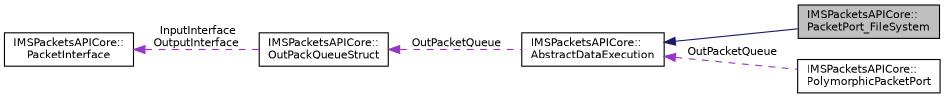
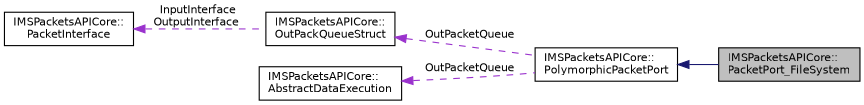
edge "IMSPacketsAPICore:: PacketPort_FileSystem" -> "IMSPacketsAPICore:: AbstractDataExecution": now "IMSPacketsAPICore:: PacketPort_FileSystem" -> "IMSPacketsAPICore:: PolymorphicPacketPort"
edge "IMSPacketsAPICore:: AbstractDataExecution" -> "IMSPacketsAPICore:: OutPackQueueStruct": now "IMSPacketsAPICore:: PolymorphicPacketPort" -> "IMSPacketsAPICore:: OutPackQueueStruct"
